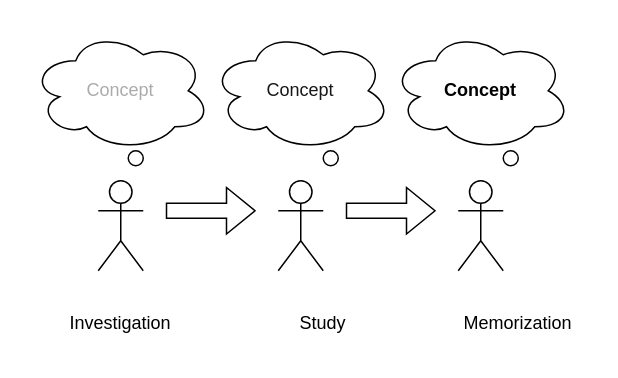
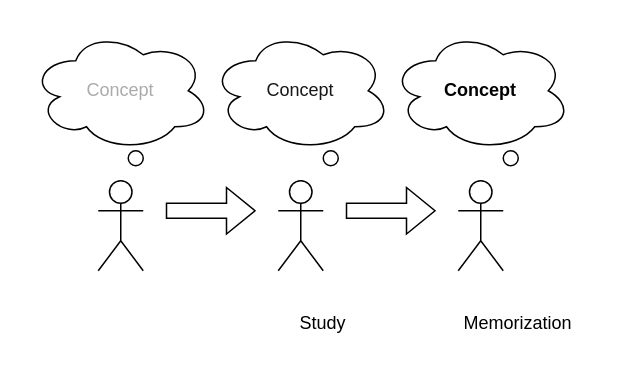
node "Investigation": removed
